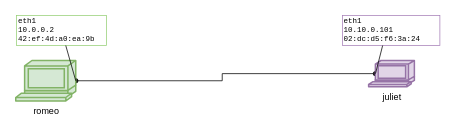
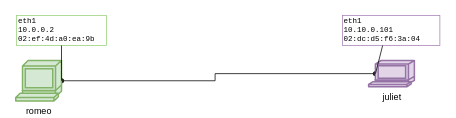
node "eth1 10.0.0.2 42:ef:4d:a0:ea:9b": label "eth1 10.0.0.2 42:ef:4d:a0:ea:9b" -> "eth1 10.0.0.2 02:ef:4d:a0:ea:9b"
node "eth1 10.10.0.101 02:dc:d5:f6:3a:24": label "eth1 10.10.0.101 02:dc:d5:f6:3a:24" -> "eth1 10.10.0.101 02:dc:d5:f6:3a:04"
node "romeo": size 60x41 -> 46x41
